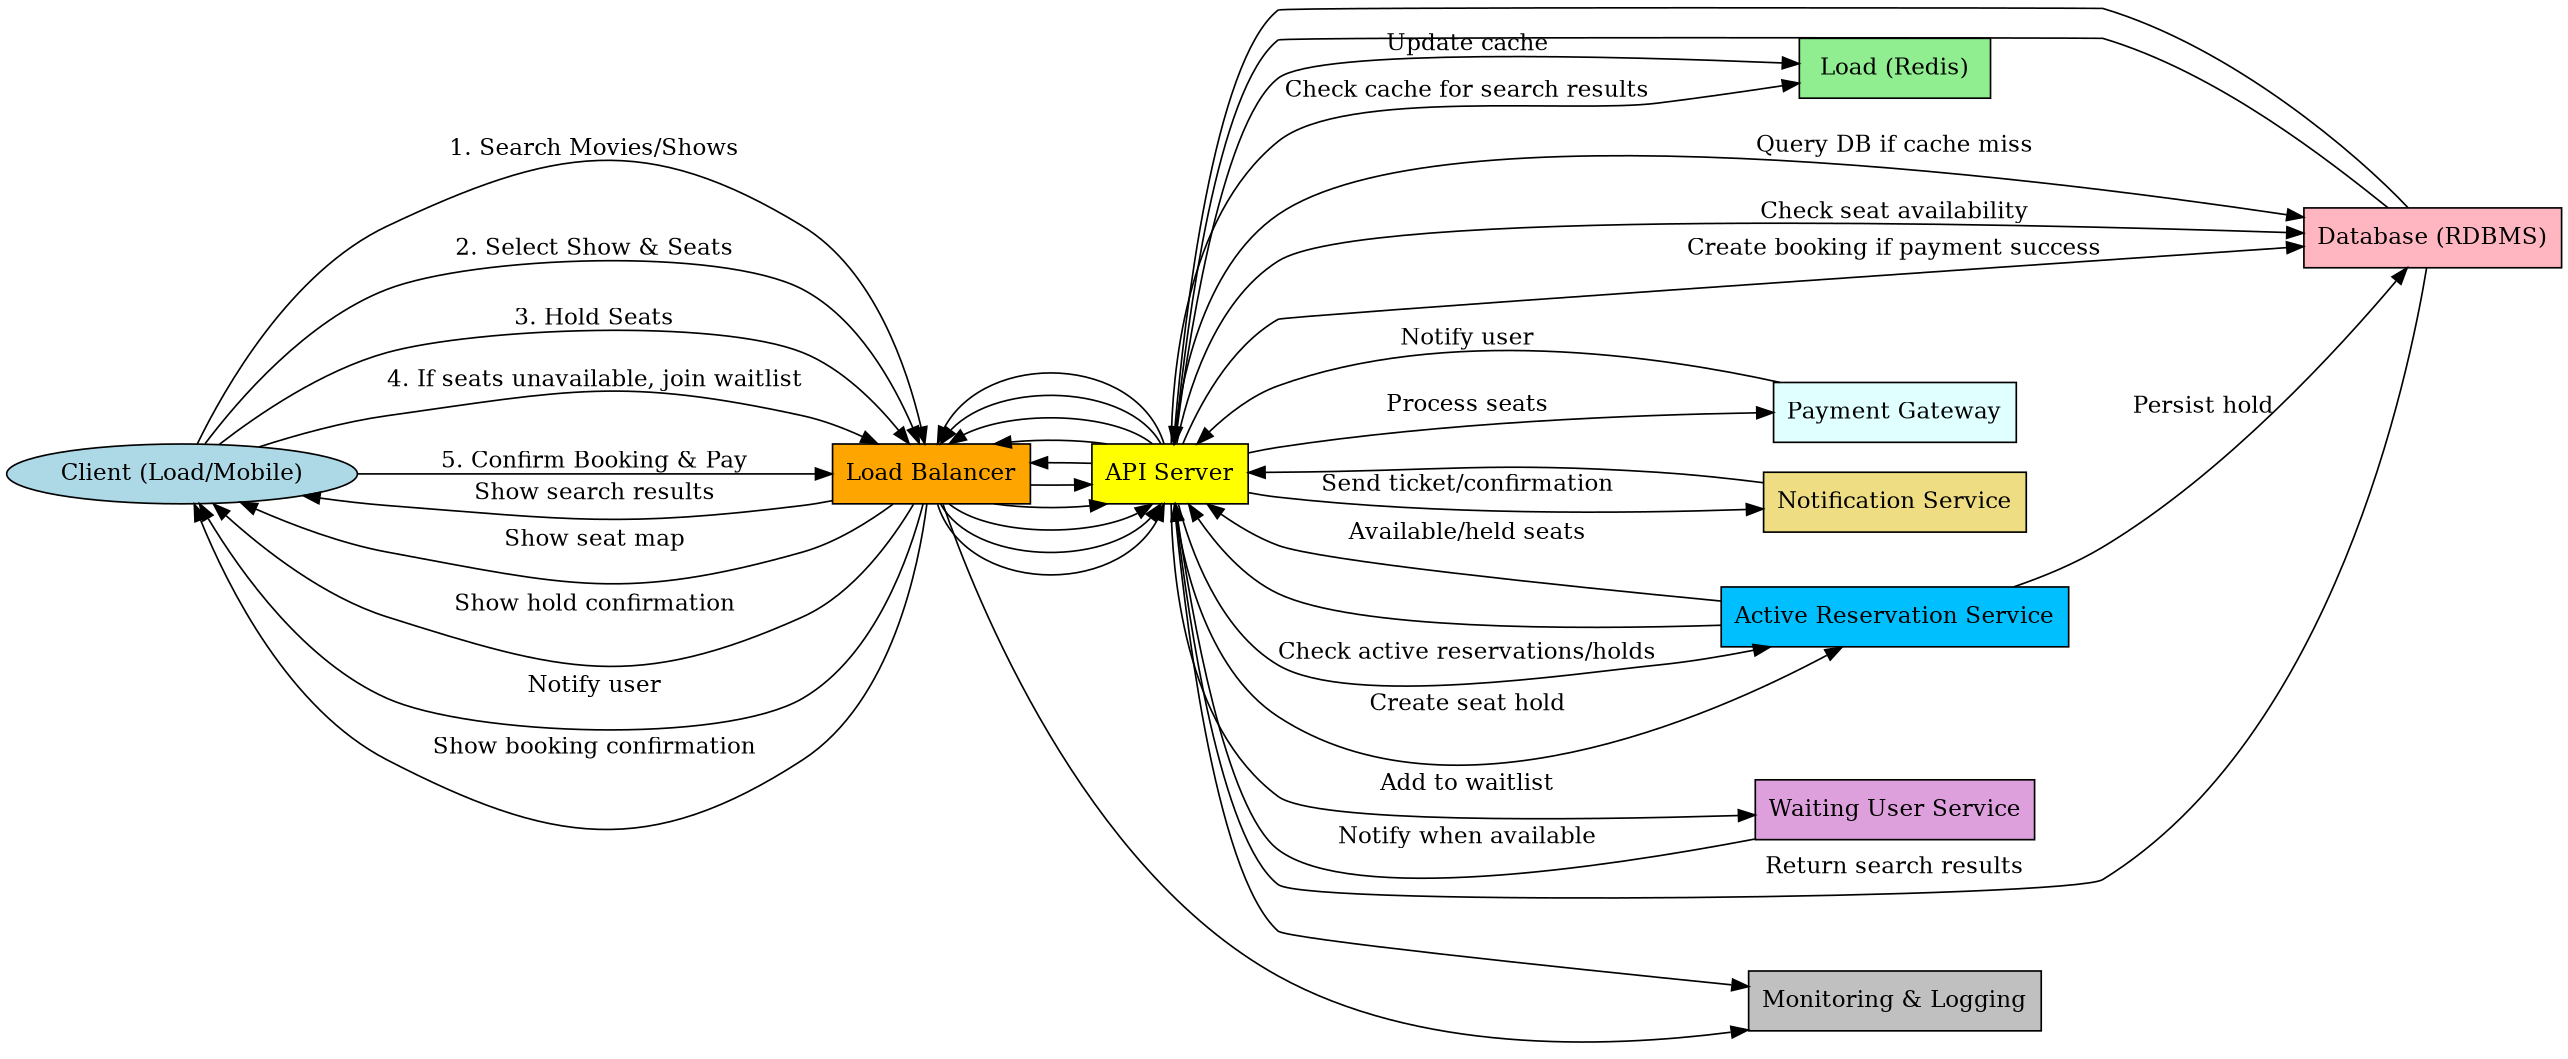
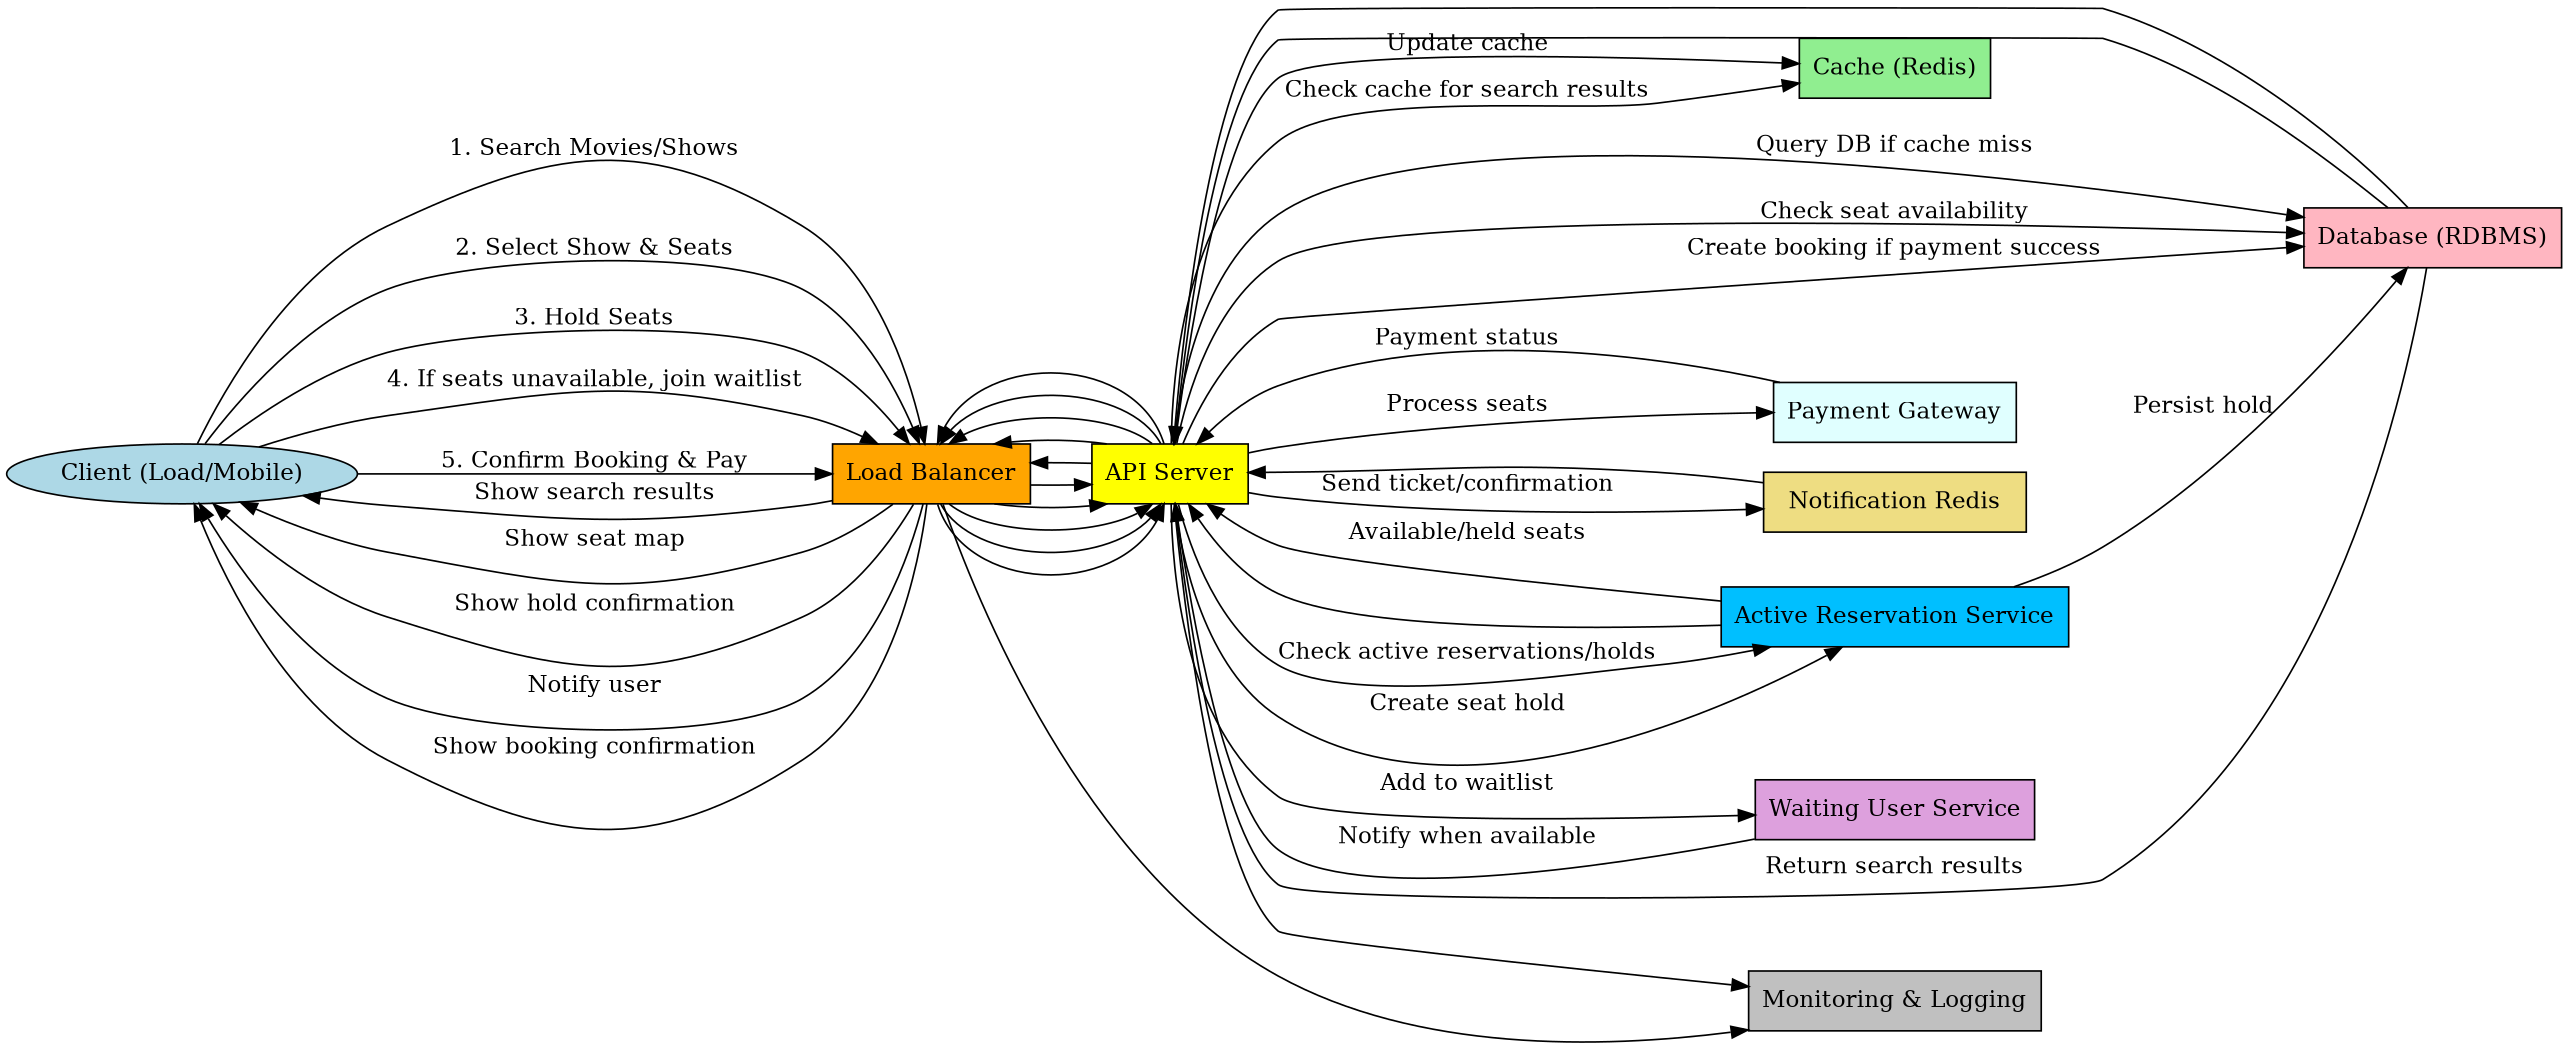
node "Load (Redis)": label "Load (Redis)" -> "Cache (Redis)"
edge "Payment Gateway" -> "API Server": label "Notify user" -> "Payment status"
node "Notification Service": label "Notification Service" -> "Notification Redis"
